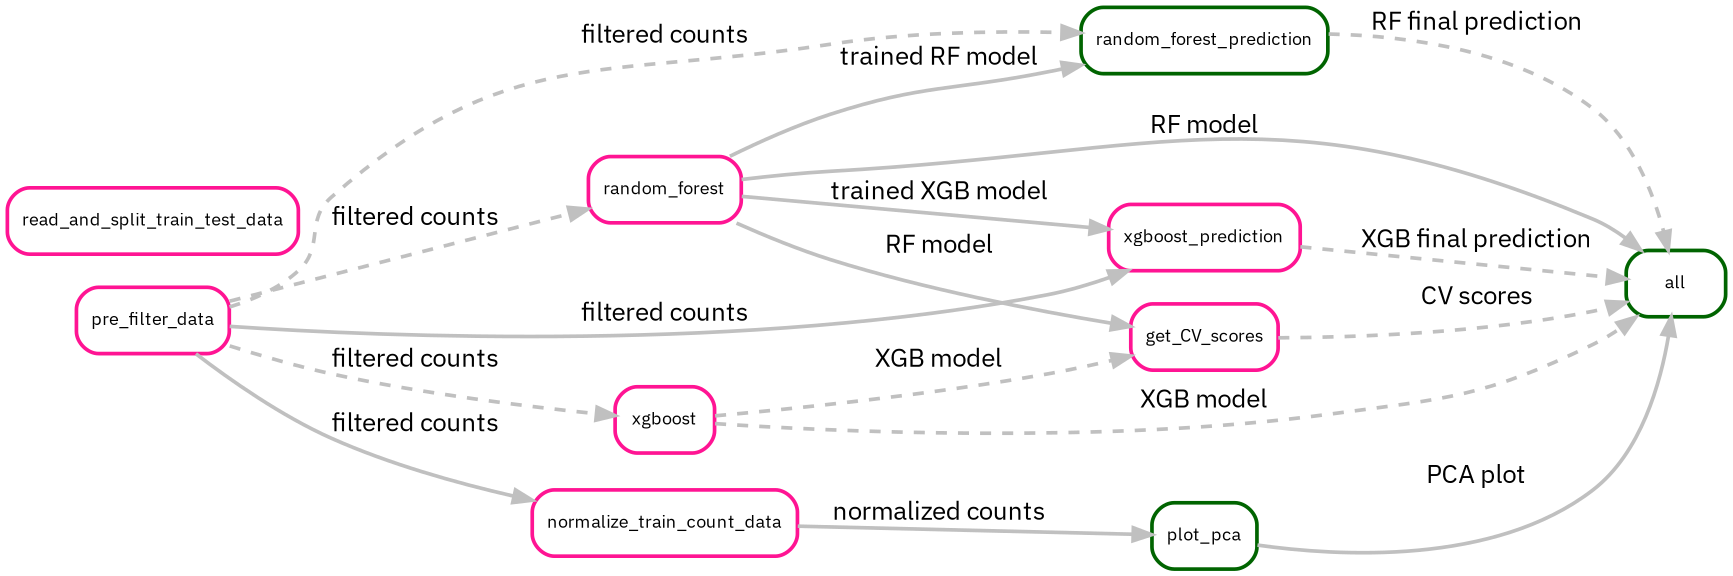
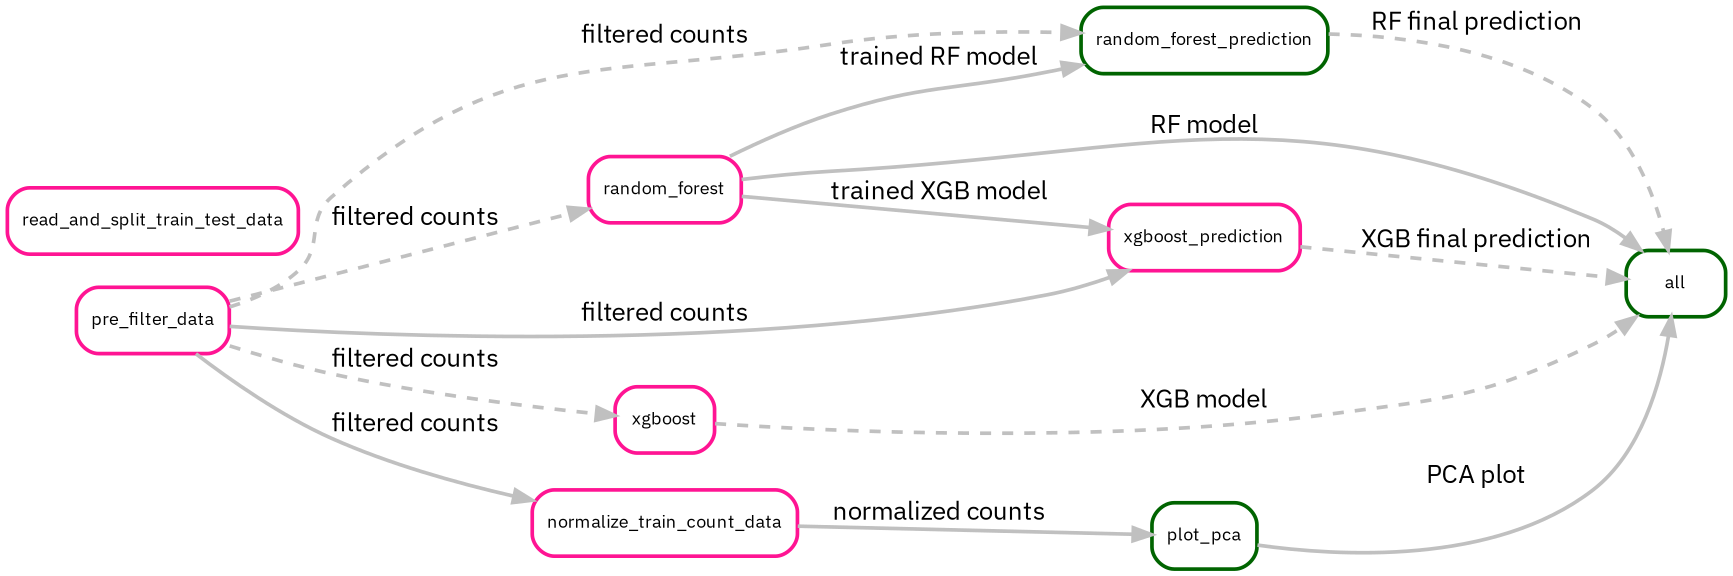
node "get_CV_scores": removed
